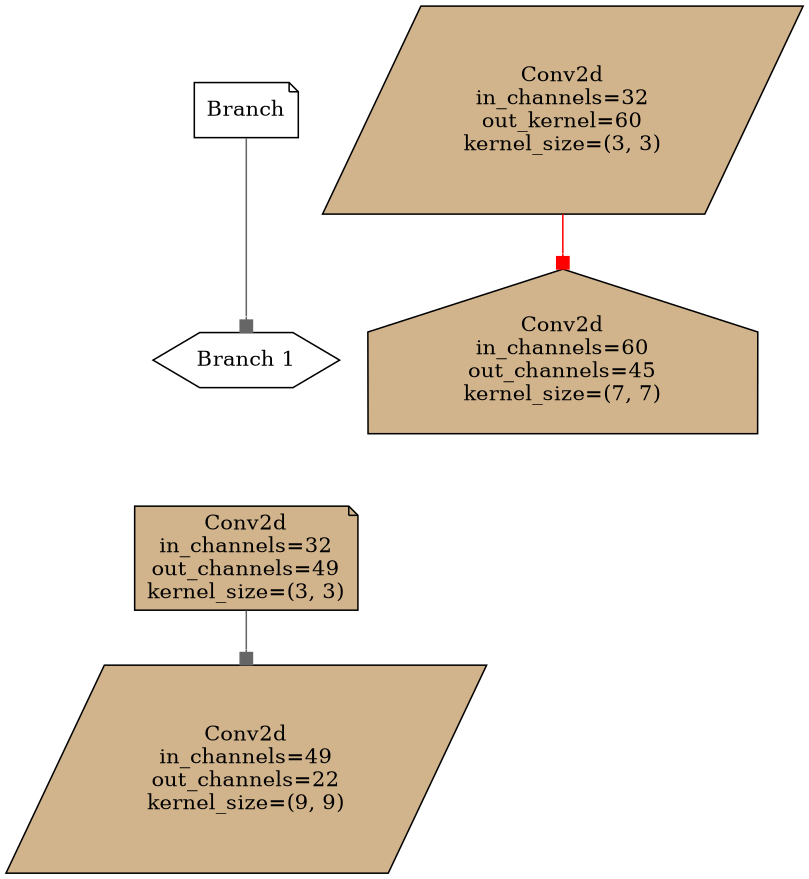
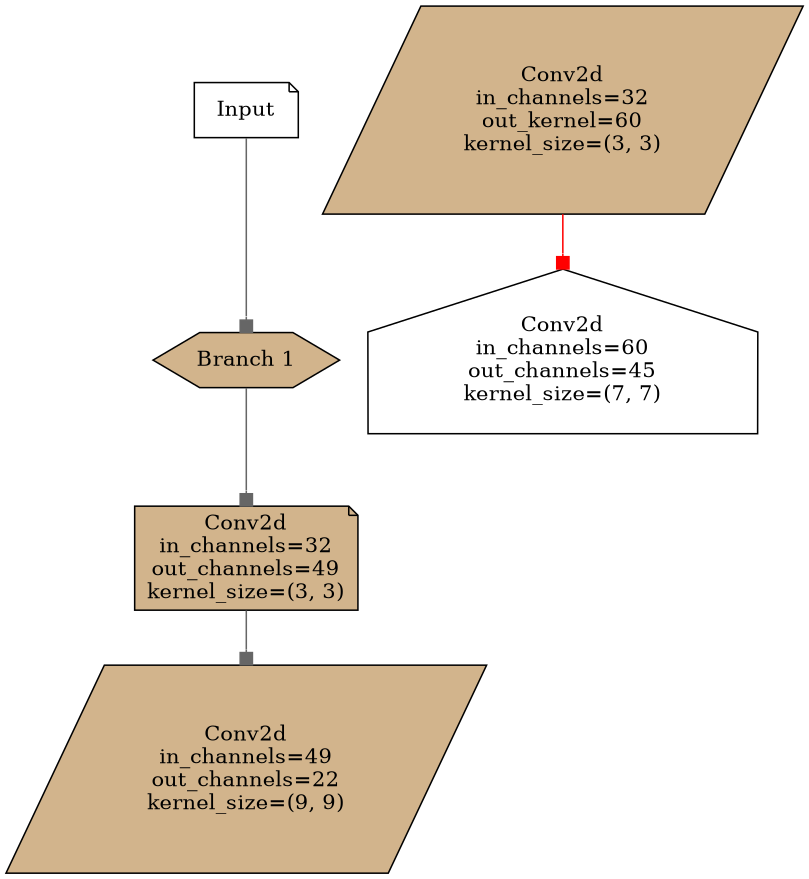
node "Branch": label "Branch" -> "Input"
node "Branch 1": fillcolor white -> tan
node "Conv2d in_channels=60 out_channels=45 kernel_size=(7, 7)": fillcolor tan -> white
edge "Branch 1" -> "Conv2d in_channels=32 out_channels=49 kernel_size=(3, 3)": added
